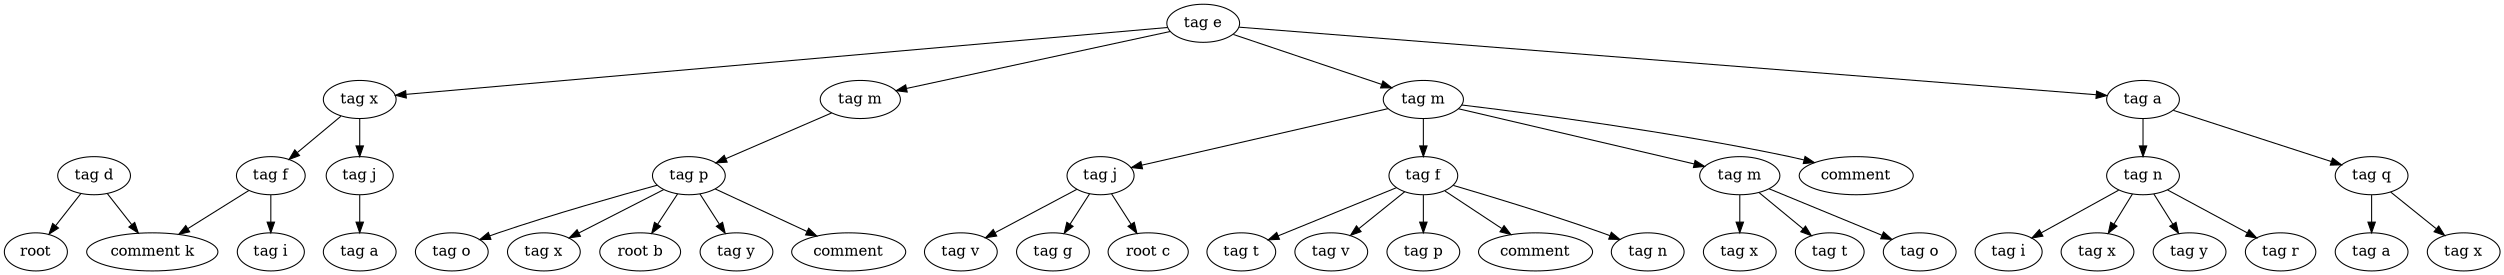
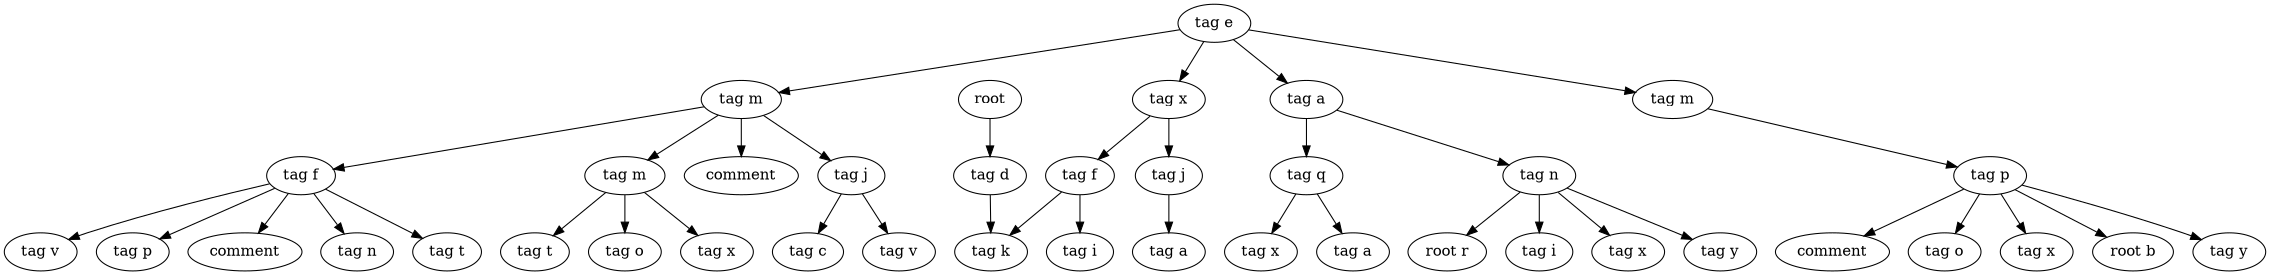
edge "tag d" -> "root": reversed
node "comment k": label "comment k" -> "tag k"
node "tag g": removed
node "root c": label "root c" -> "tag c"
node "tag r": label "tag r" -> "root r"
